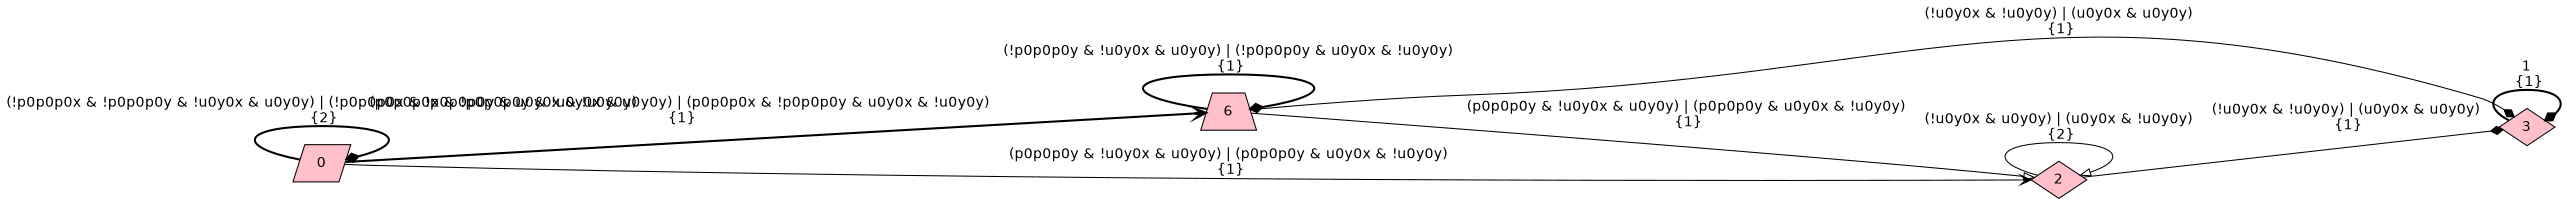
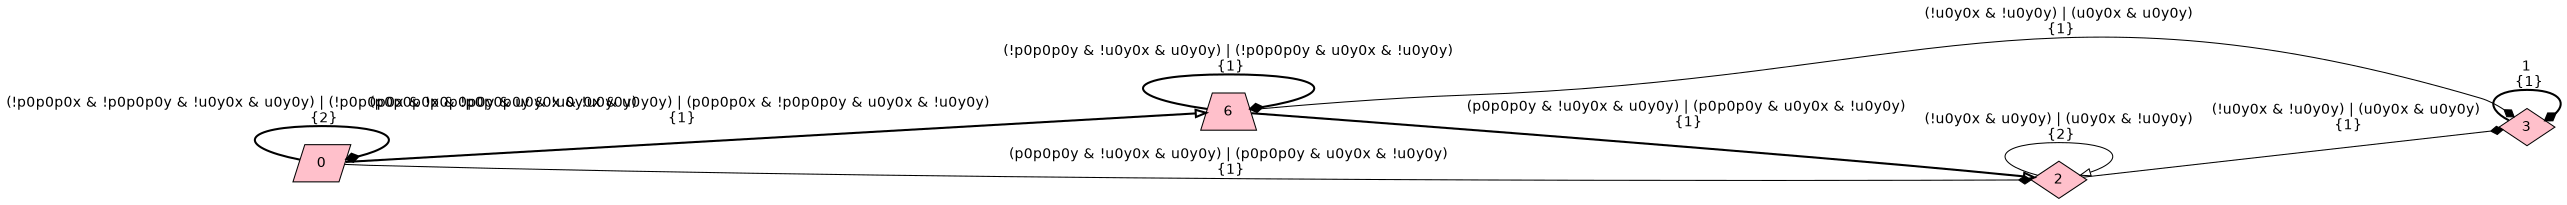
edge "0" -> "6": arrowhead vee -> onormal
edge "6" -> "2": style solid -> bold
edge "0" -> "2": arrowhead vee -> diamond
